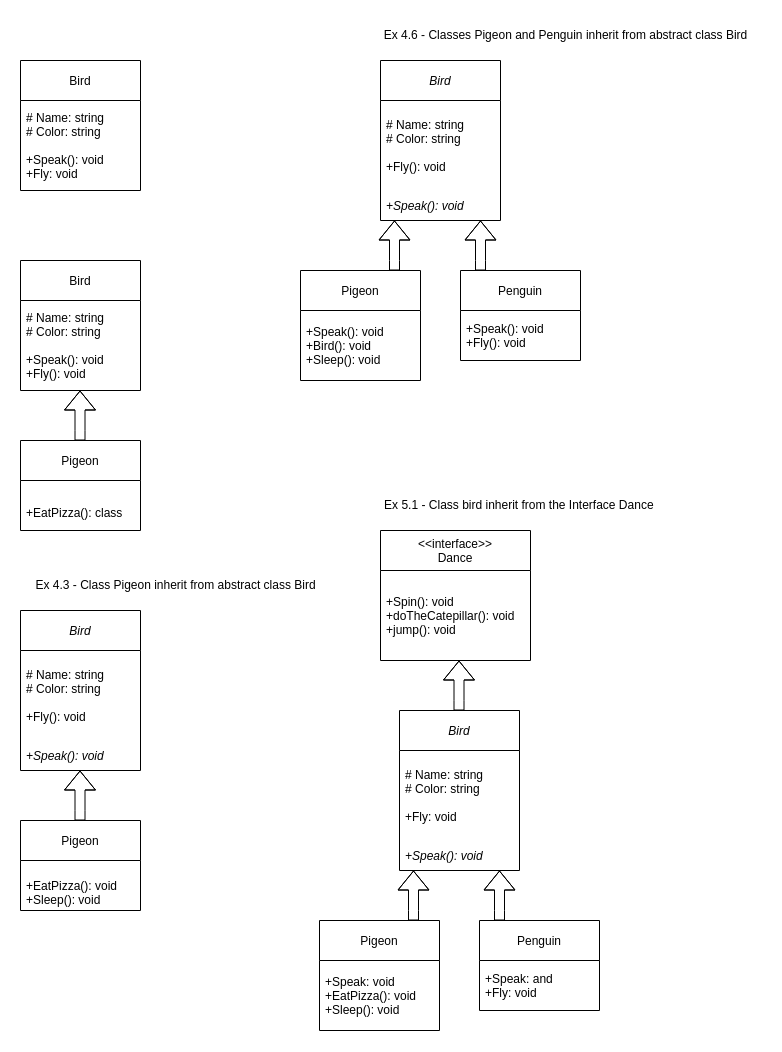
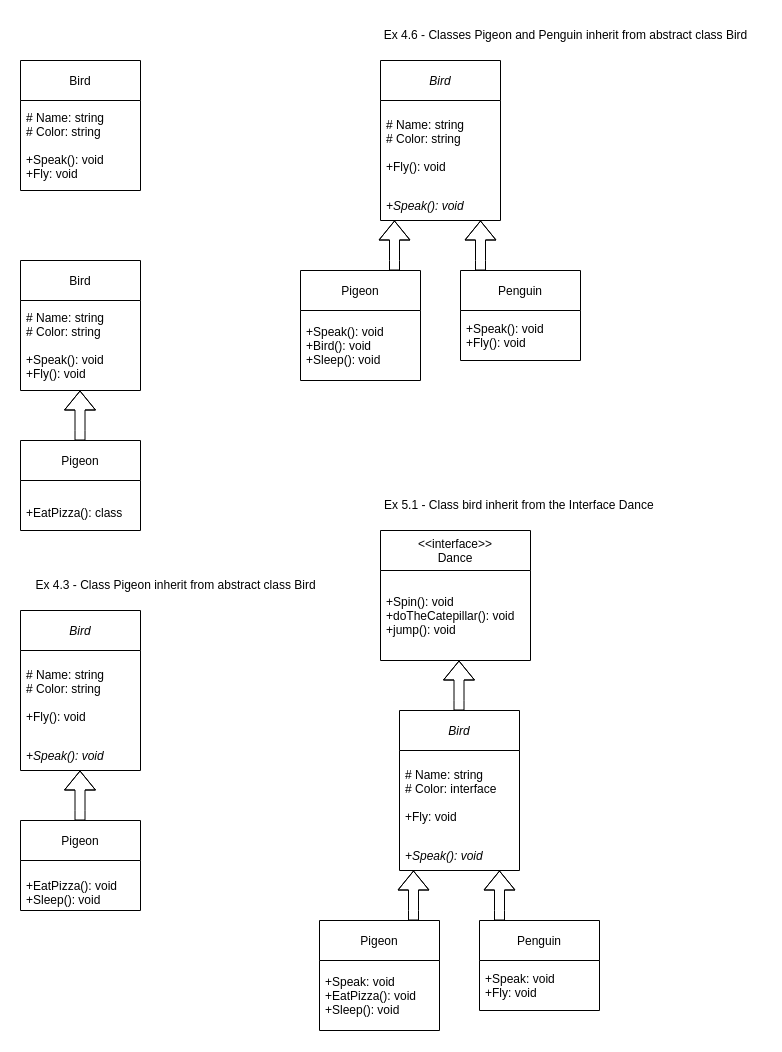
node "# Name: string # Color: string +Fly: void": label "# Name: string # Color: string +Fly: void" -> "# Name: string # Color: interface +Fly: void"
node "+Speak: and +Fly: void": label "+Speak: and +Fly: void" -> "+Speak: void +Fly: void"
